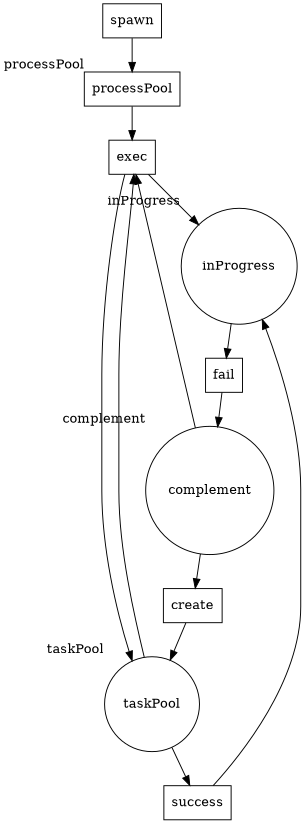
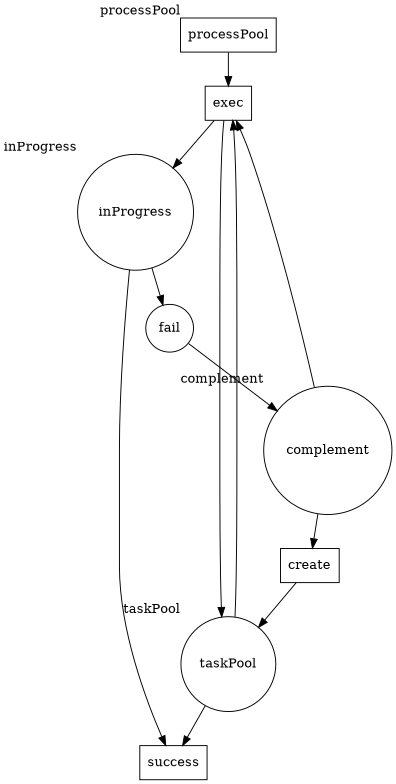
node "spawn": removed
node "fail": shape box -> circle
edge "success" -> "inProgress inProgress": reversed
